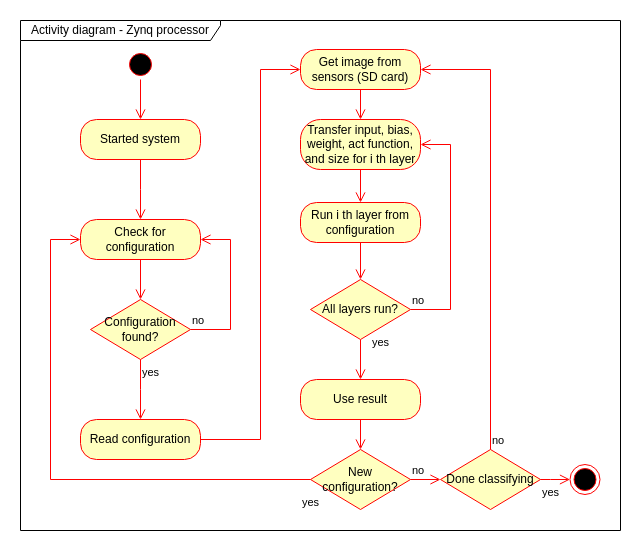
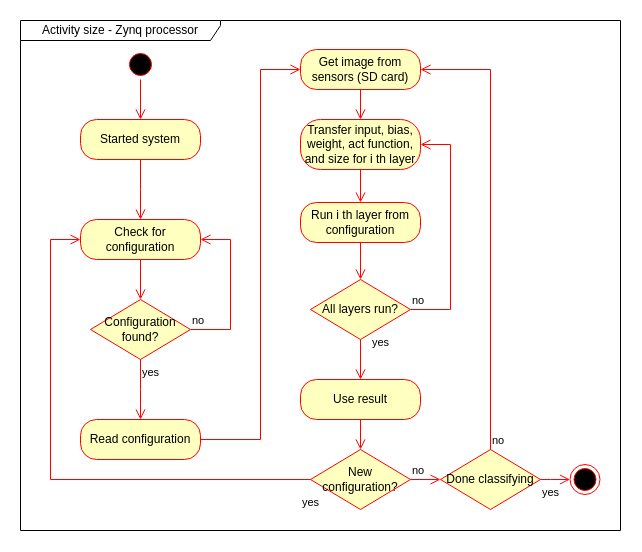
node "Activity diagram - Zynq processor": label "Activity diagram - Zynq processor" -> "Activity size - Zynq processor"
